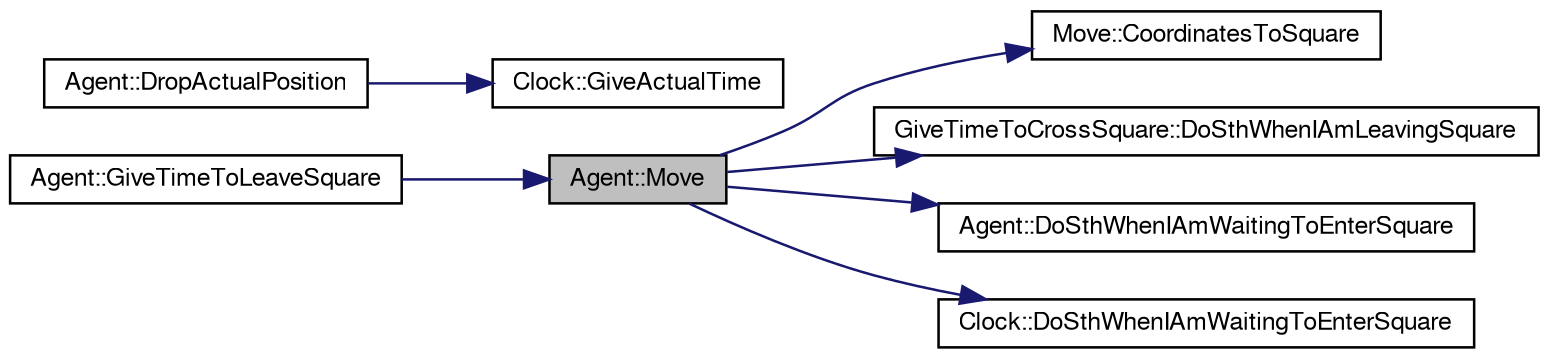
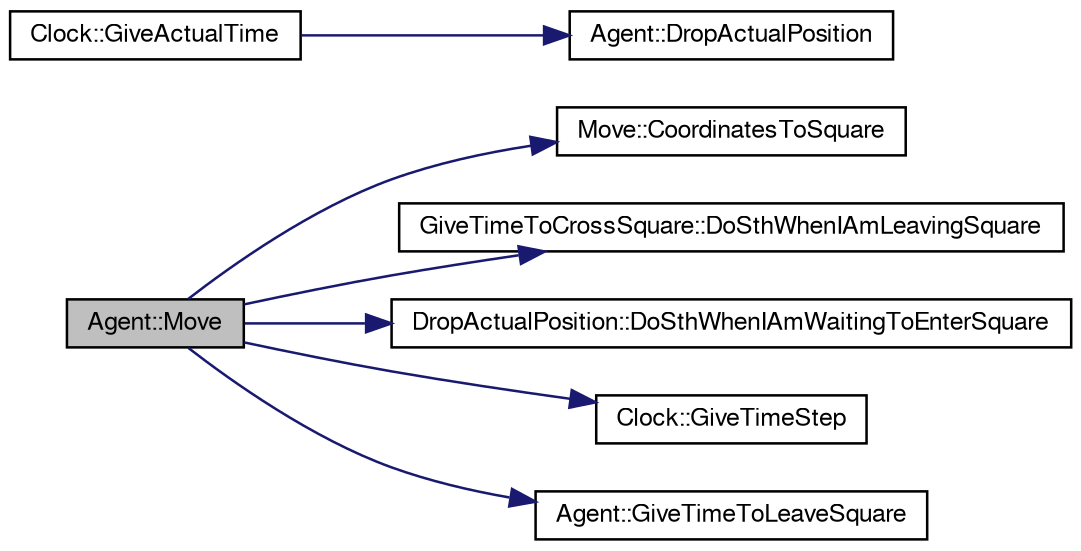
edge "Agent::DropActualPosition" -> "Clock::GiveActualTime": reversed
edge "Agent::GiveTimeToLeaveSquare" -> "Agent::Move": reversed
node "Agent::DoSthWhenIAmWaitingToEnterSquare": label "Agent::DoSthWhenIAmWaitingToEnterSquare" -> "DropActualPosition::DoSthWhenIAmWaitingToEnterSquare"
node "Clock::DoSthWhenIAmWaitingToEnterSquare": label "Clock::DoSthWhenIAmWaitingToEnterSquare" -> "Clock::GiveTimeStep"
